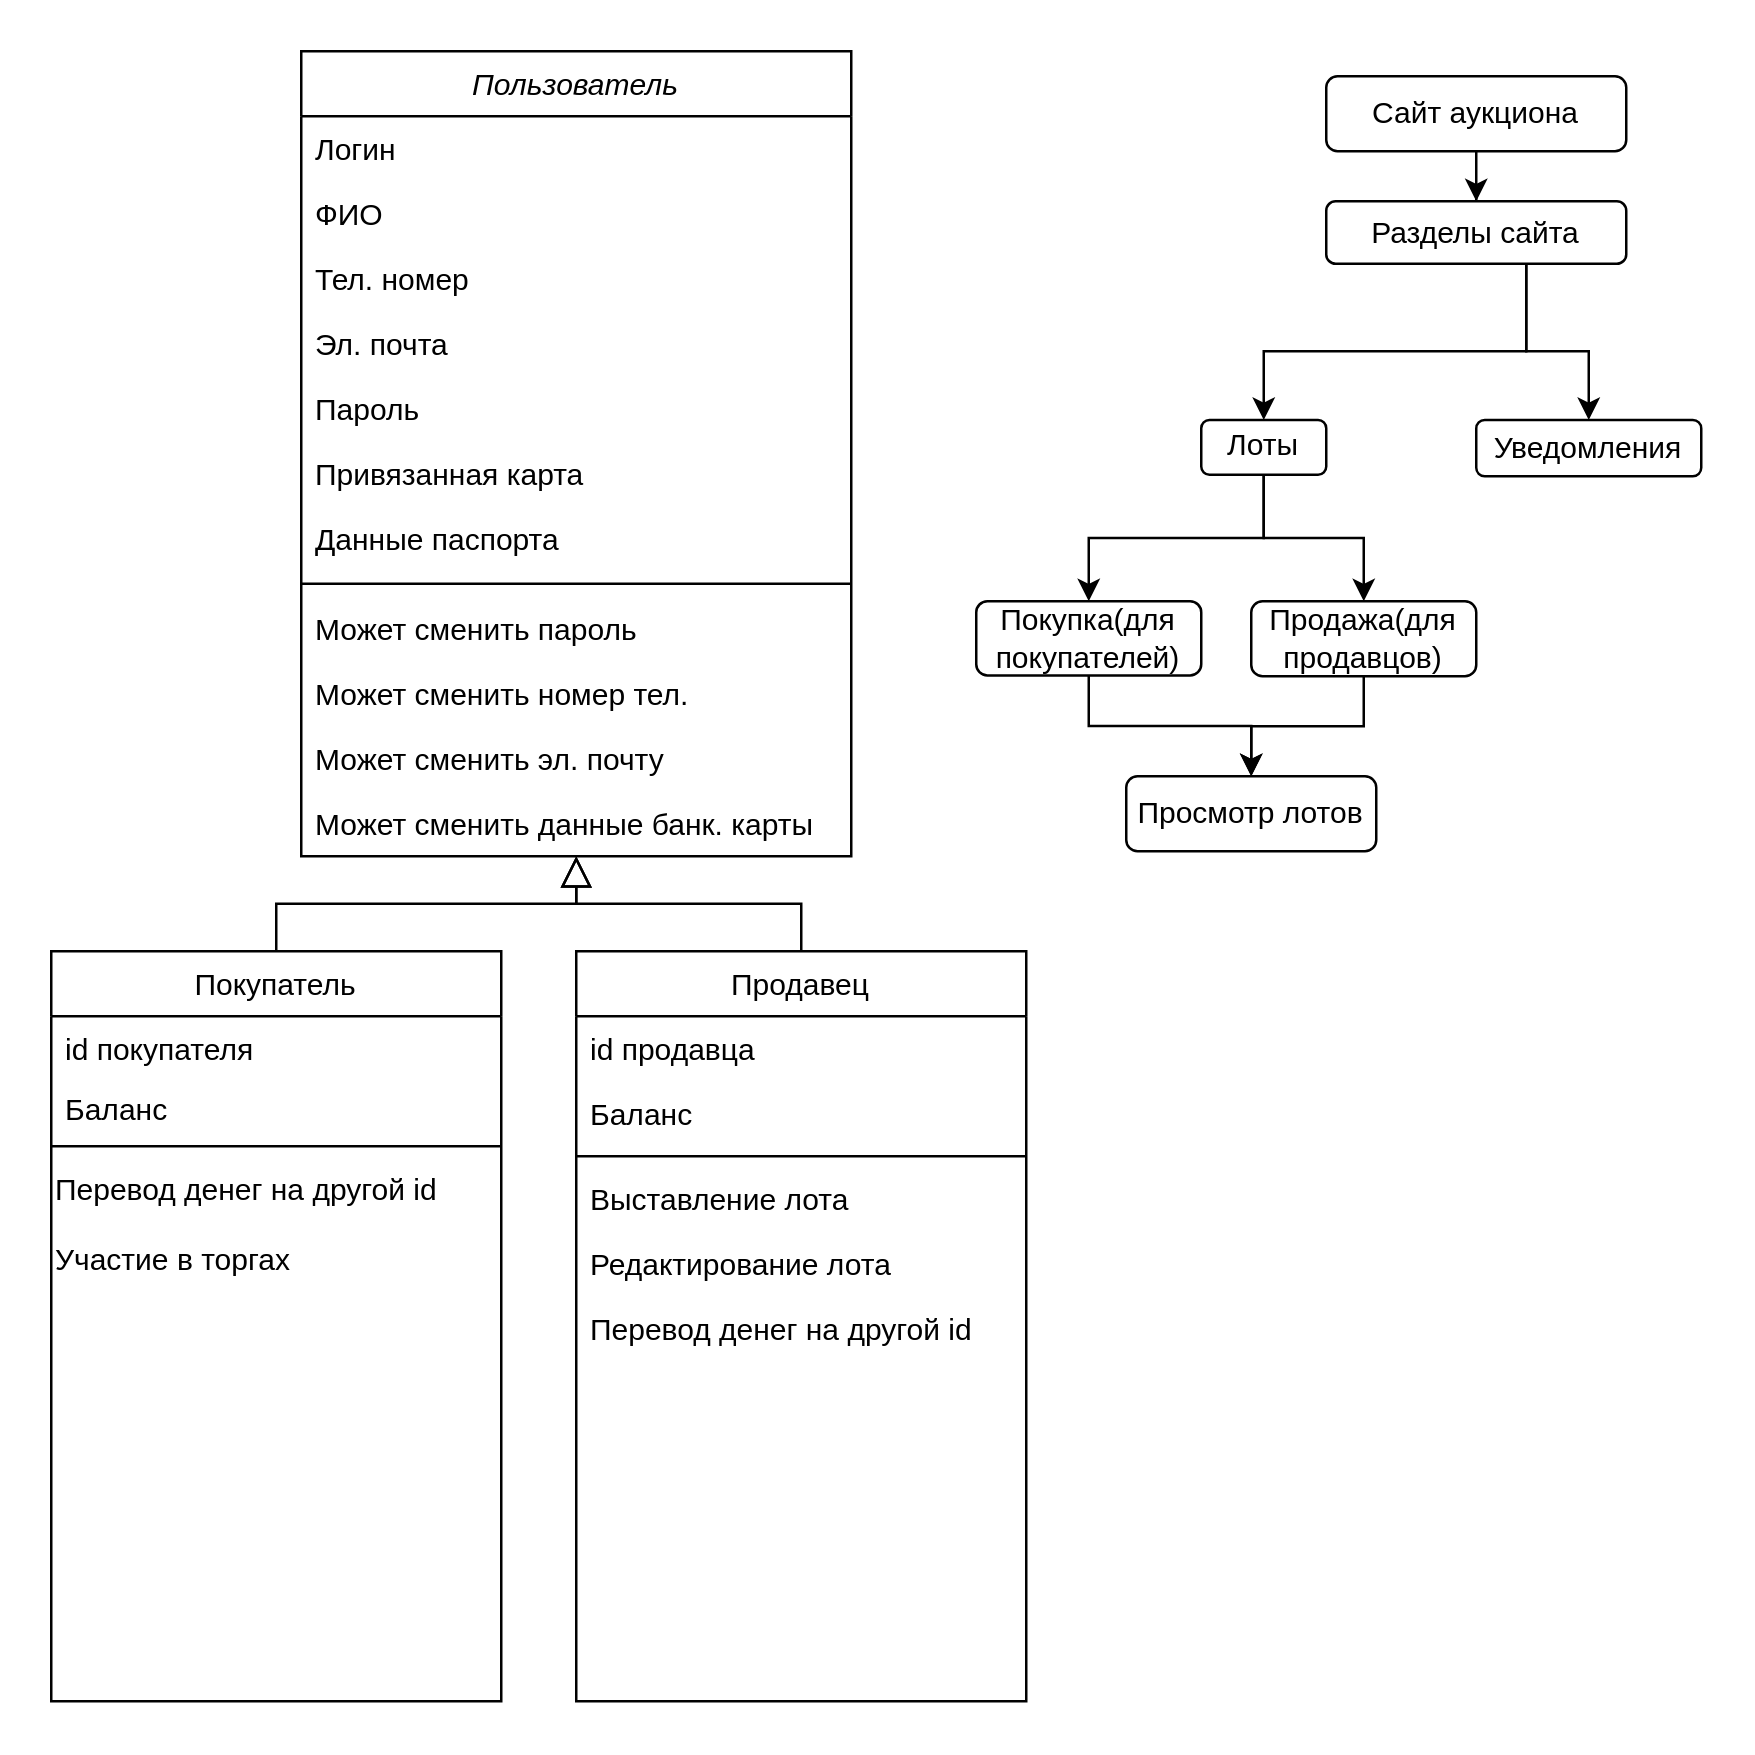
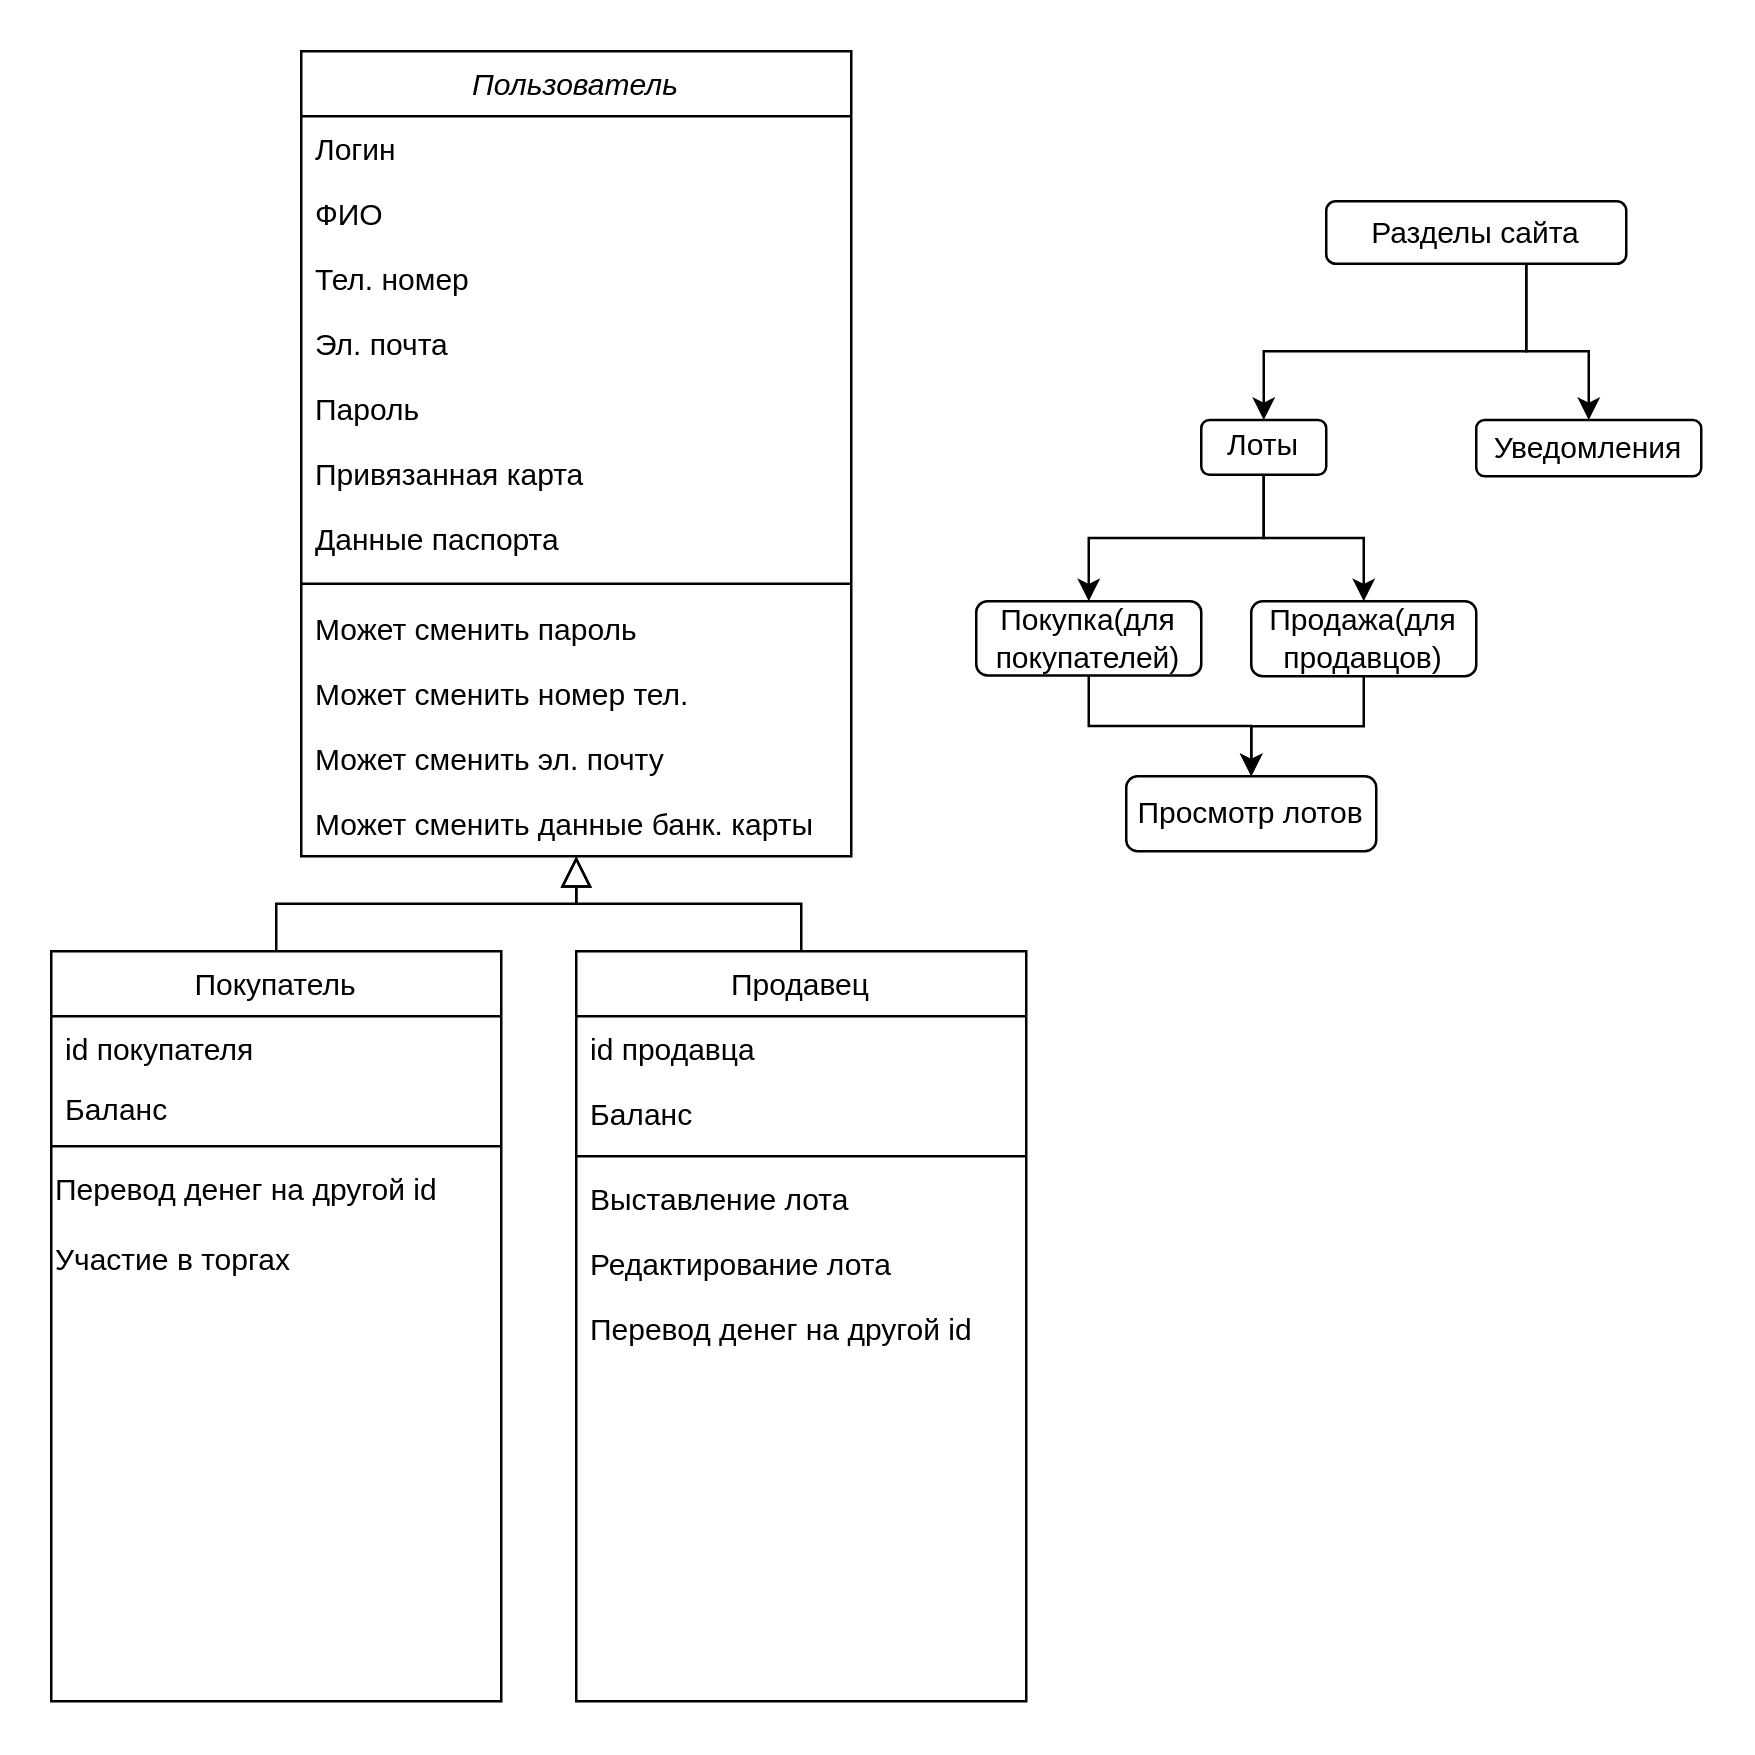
node "Сайт аукциона": removed
edge "Сайт аукциона" -> "Разделы сайта": removed
